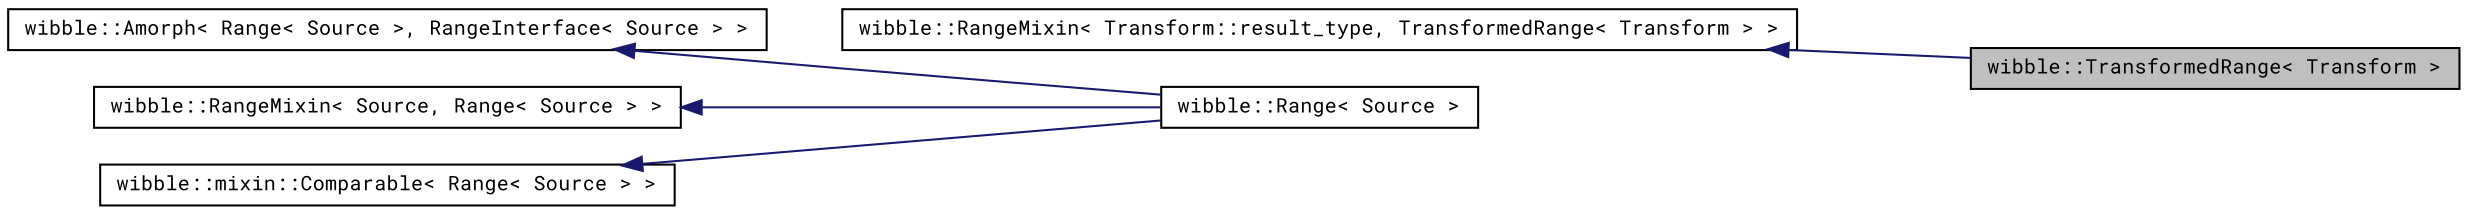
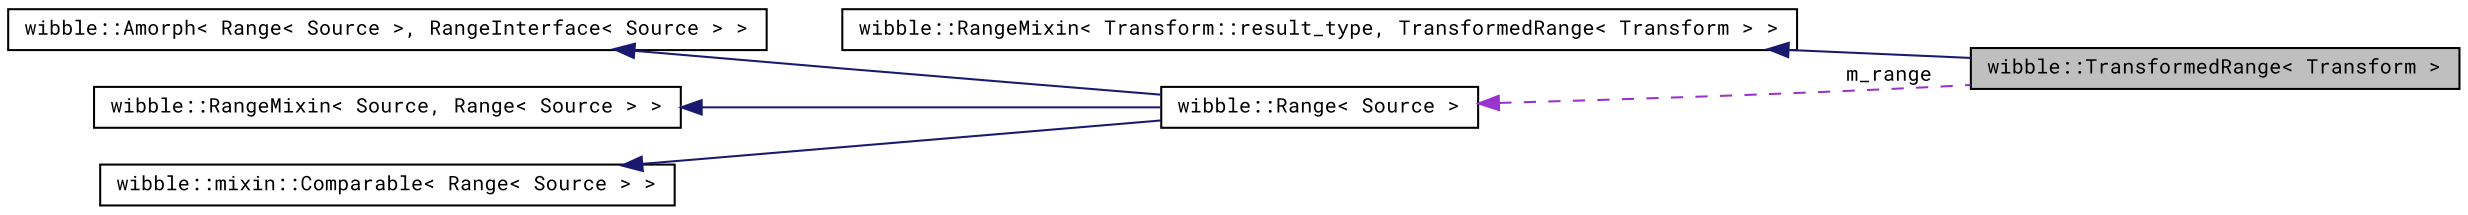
edge "wibble::TransformedRange< Transform >" -> "wibble::Range< Source >": added, label "m_range"
